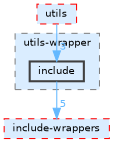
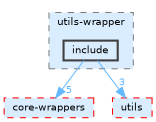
edge "utils" -> "include": reversed
node "include-wrappers": label "include-wrappers" -> "core-wrappers"
